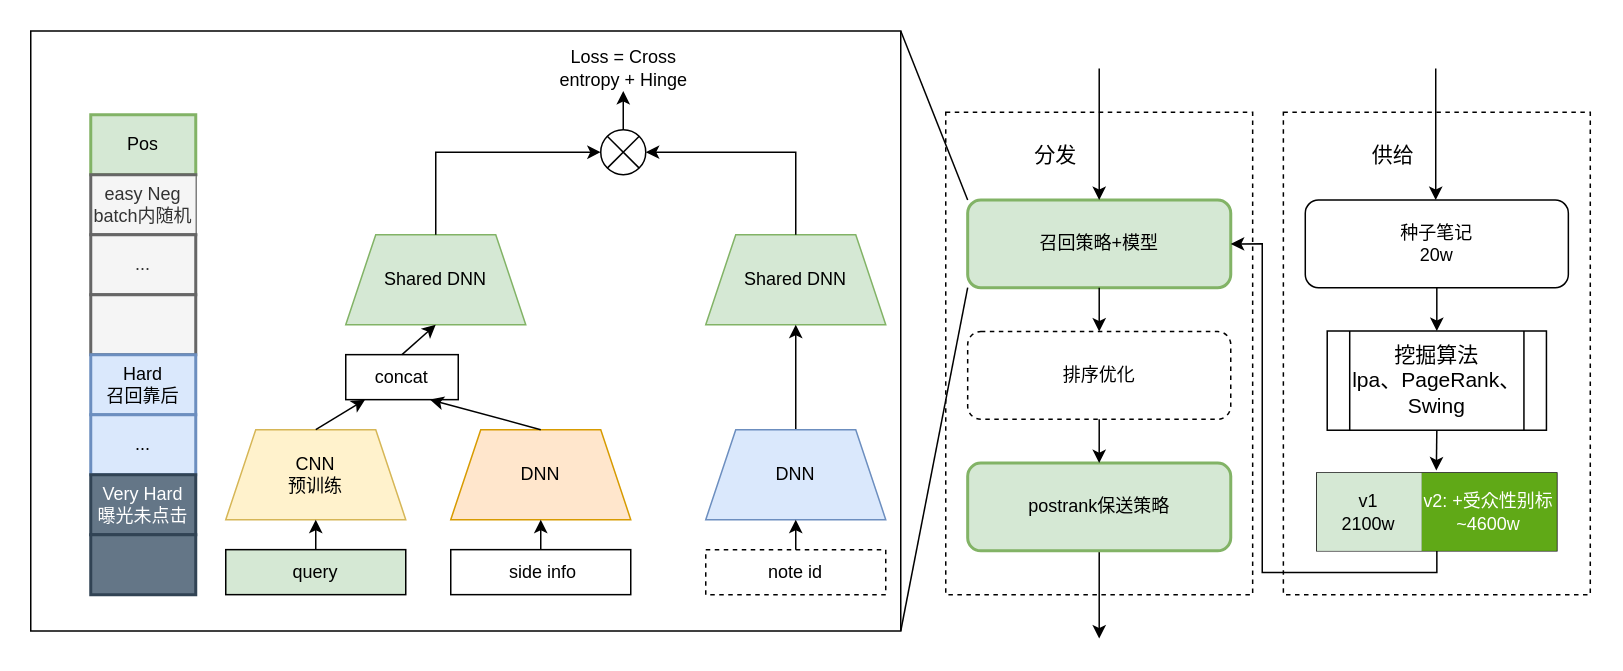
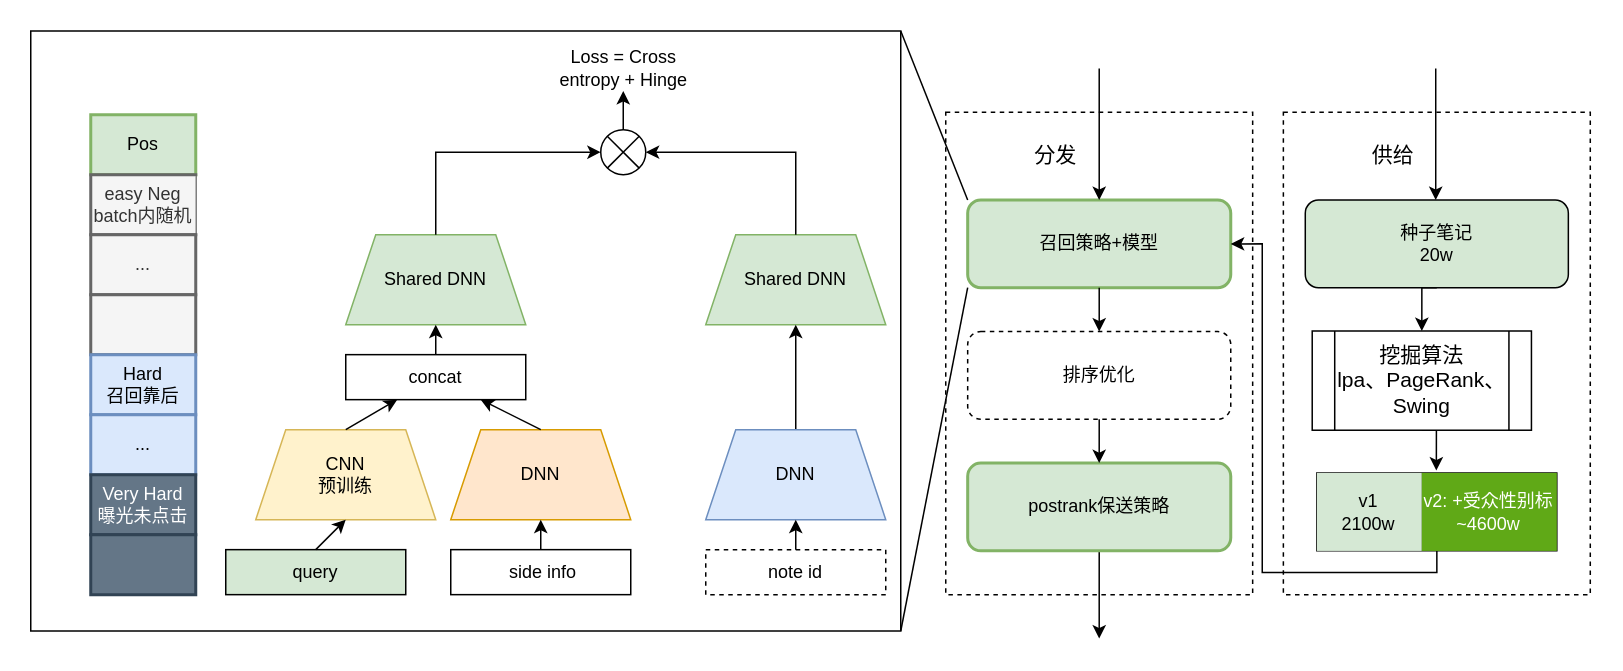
node "种子笔记 20w": fillcolor #ffffff -> #d5e8d4
node "concat": size 113x45 -> 180x45
node "挖掘算法 lpa、PageRank、Swing": moved (1437, 380) -> (1422, 380)
node "CNN 预训练": moved (316, 474) -> (346, 474)
